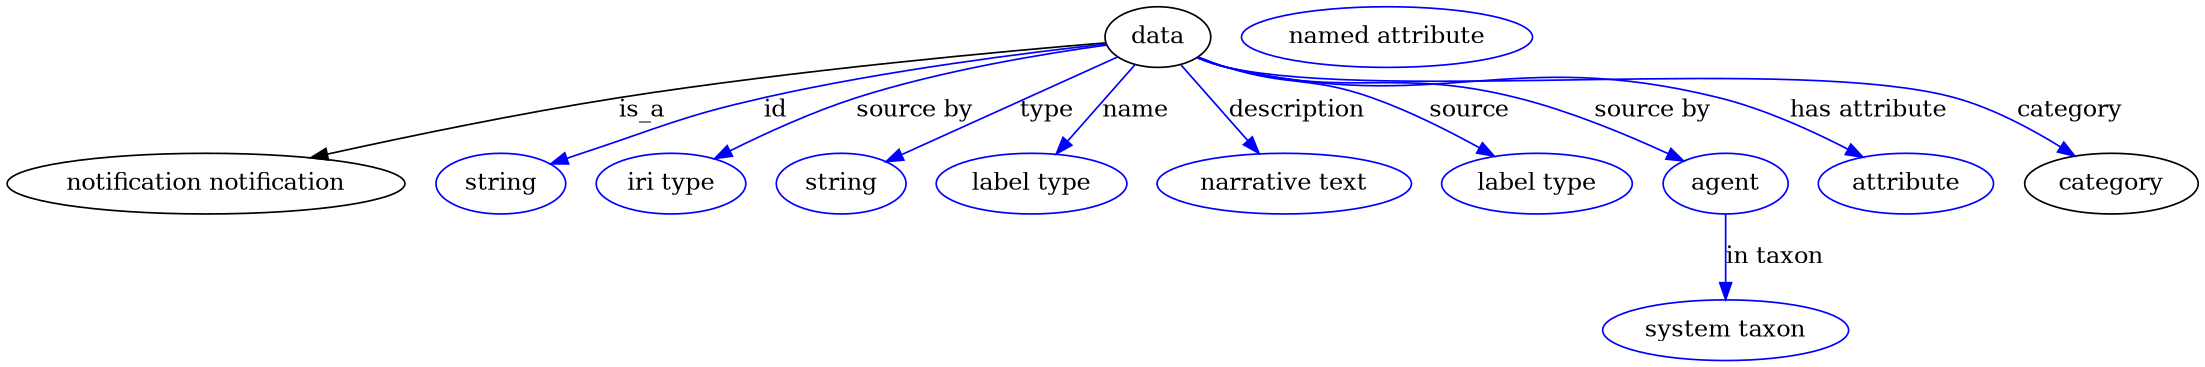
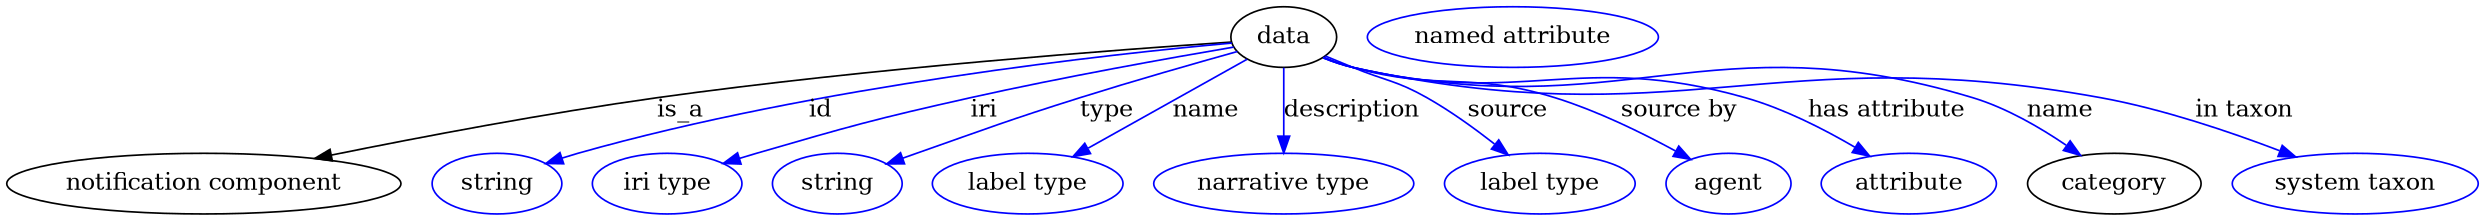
edge "data" -> "iri type": label "source by" -> "iri"
edge "data" -> "category": label "category" -> "name"
node "notification notification": label "notification notification" -> "notification component"
node "narrative text": label "narrative text" -> "narrative type"
edge "agent" -> "system taxon": now "data" -> "system taxon"
